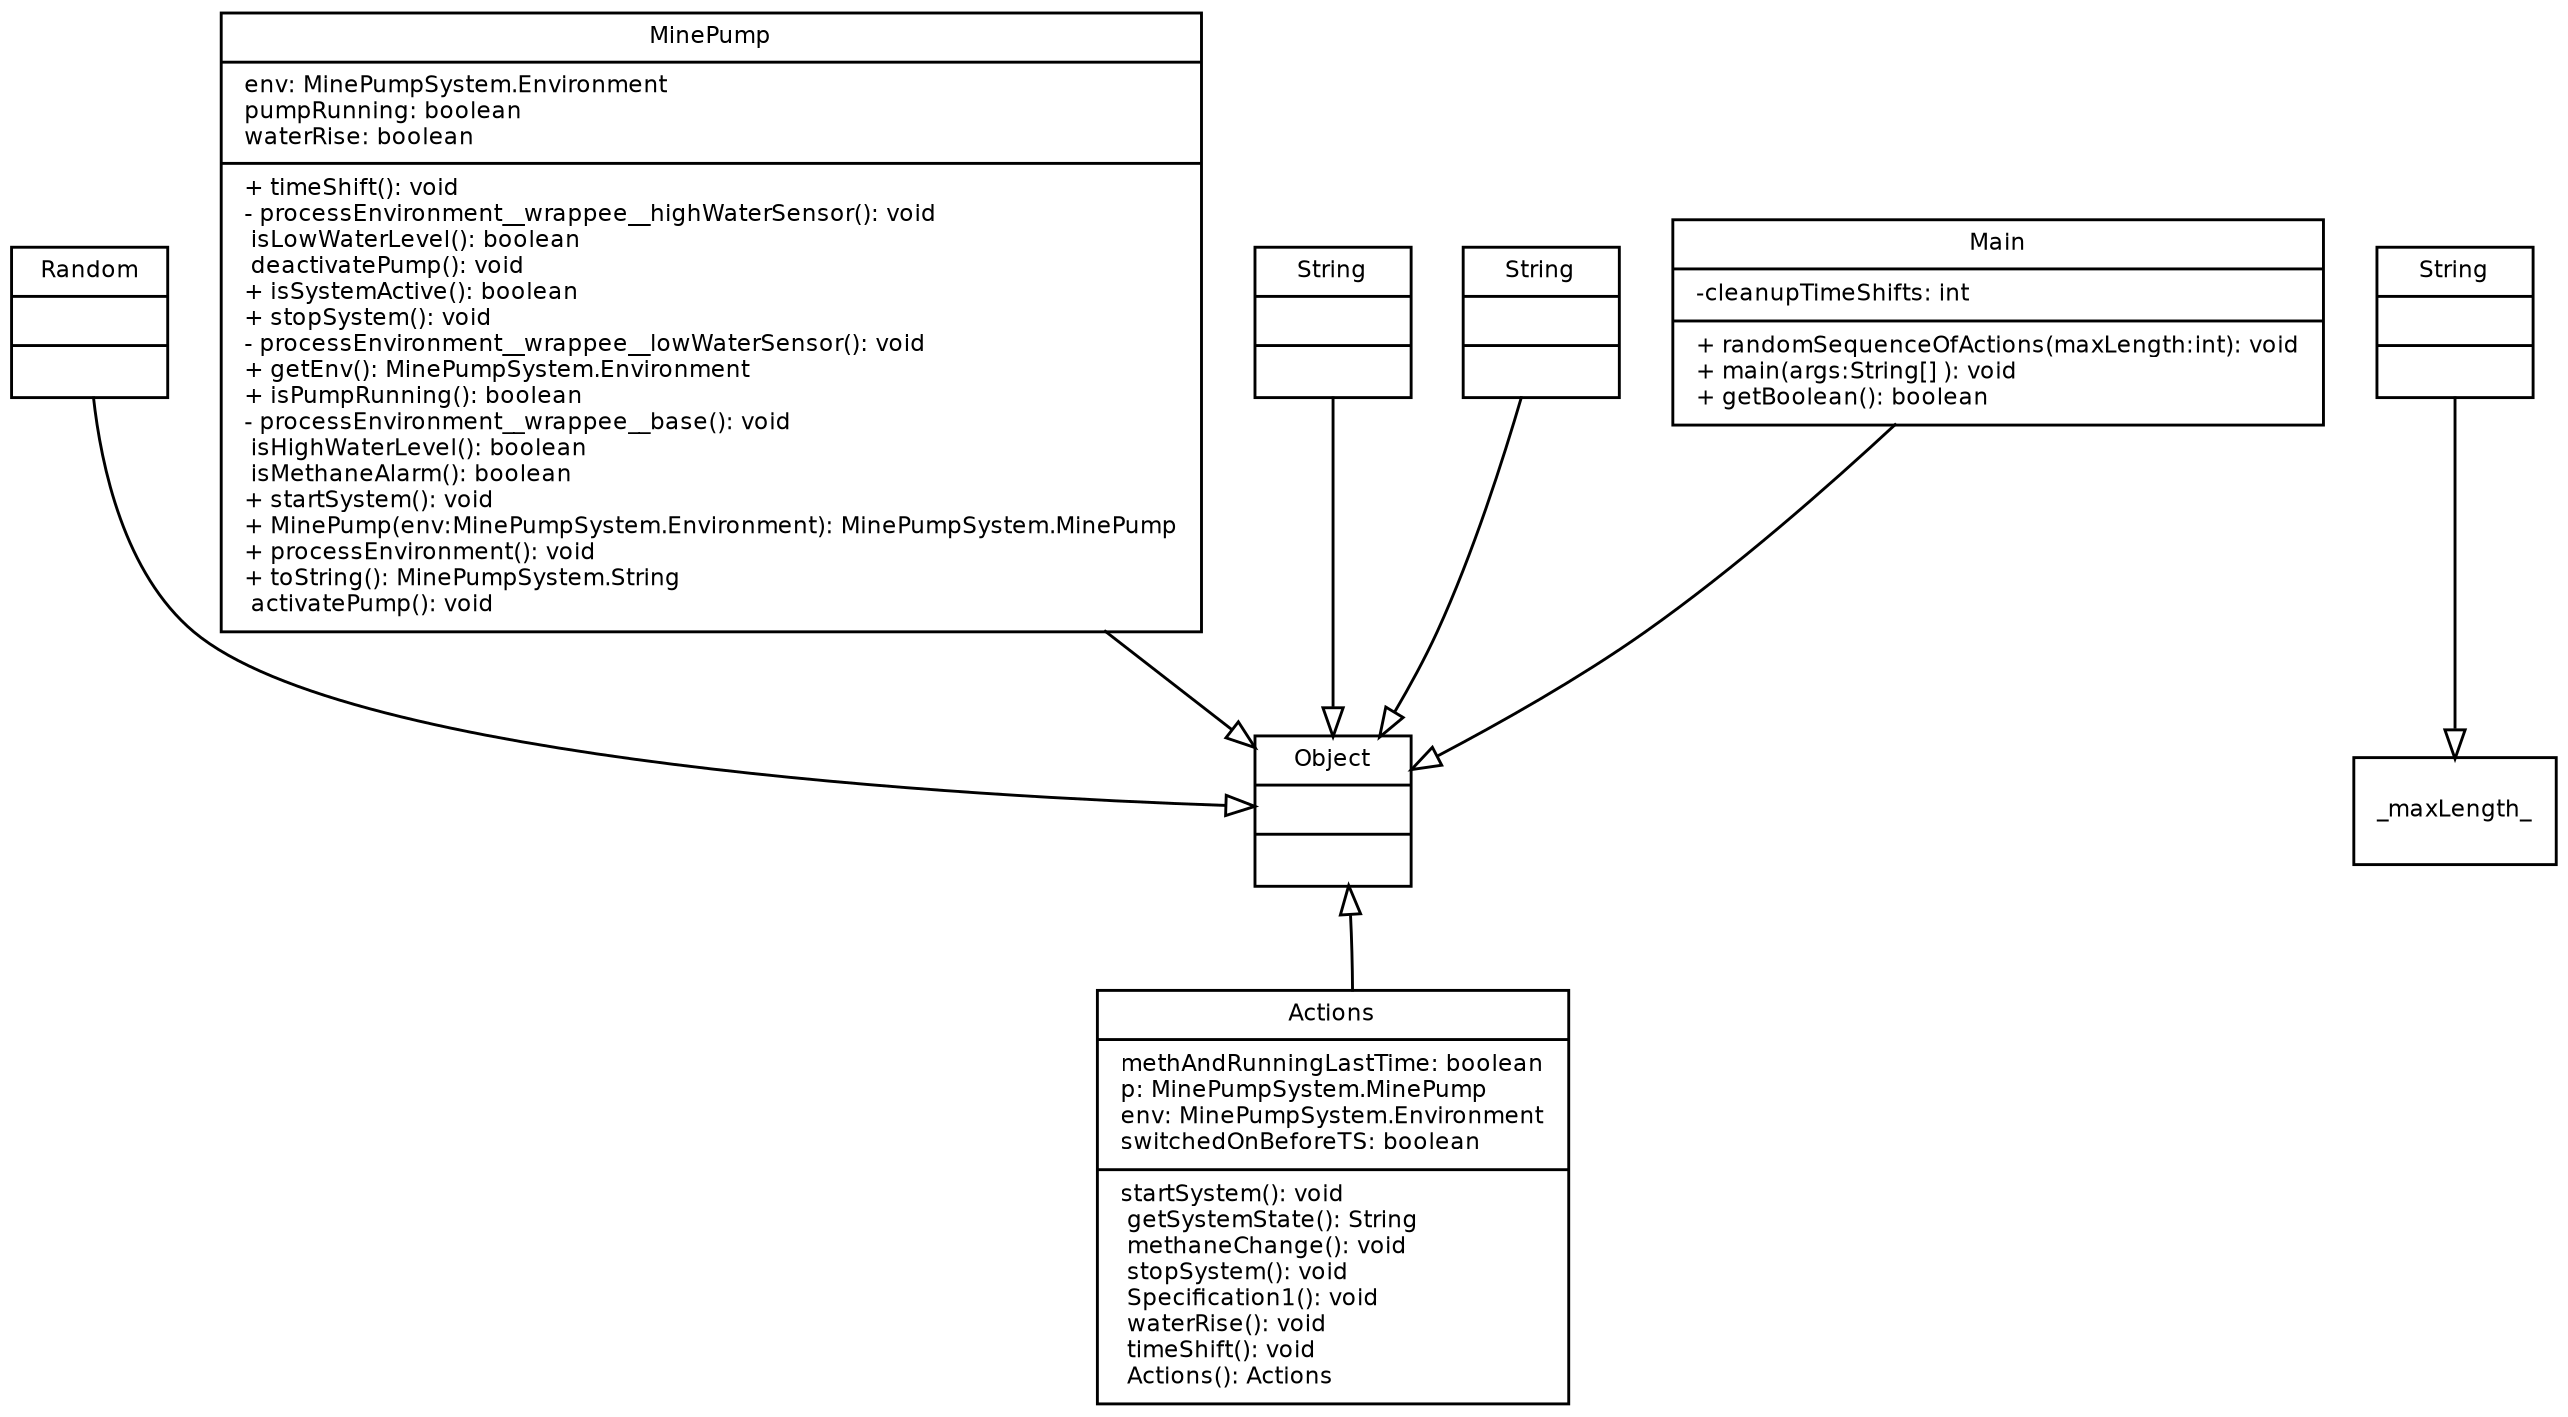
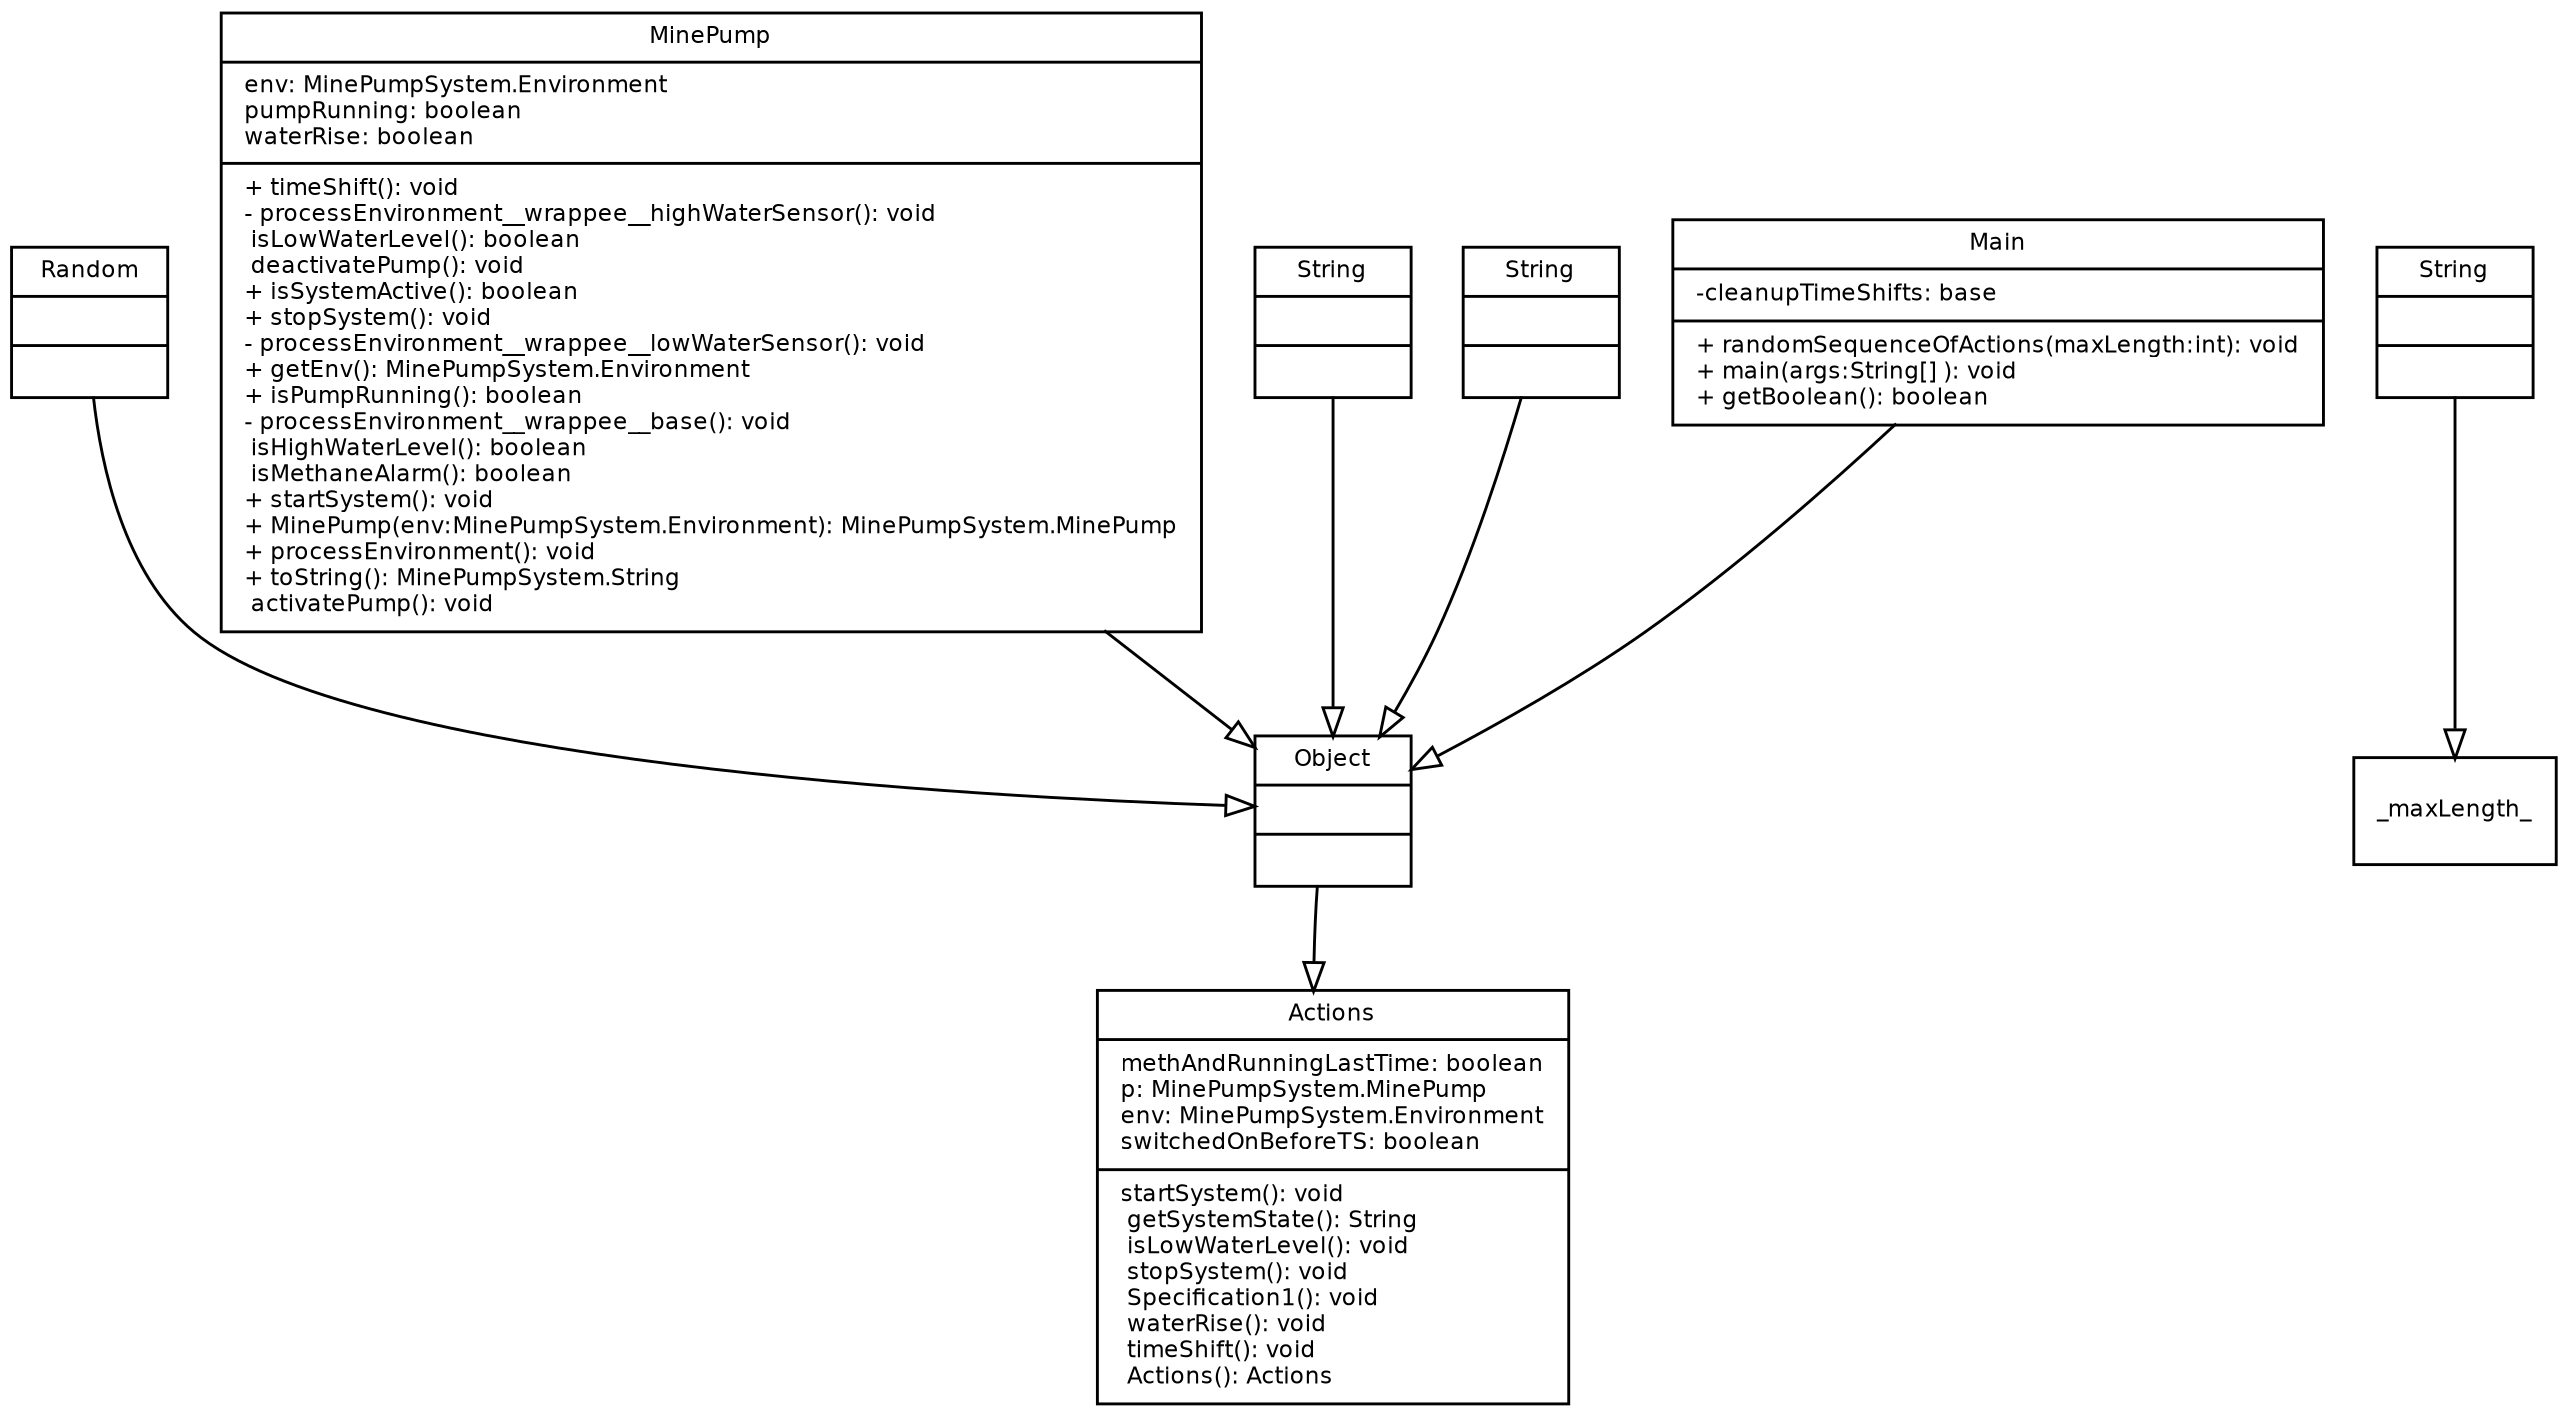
node "Main": text "-cleanupTimeShifts: int" -> "-cleanupTimeShifts: base"
edge "Actions" -> "Object": reversed
node "Actions": text "methaneChange(): void" -> "isLowWaterLevel(): void"
